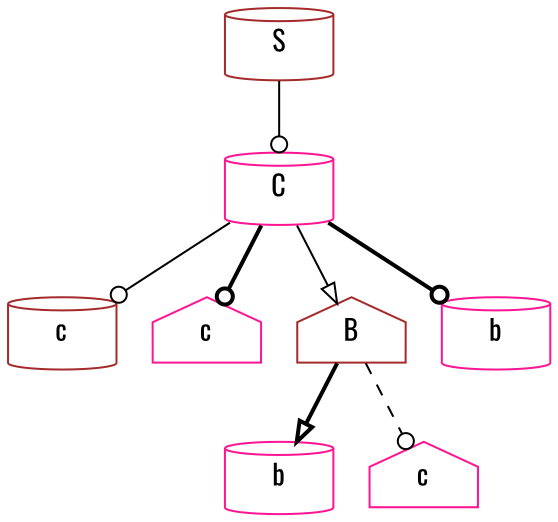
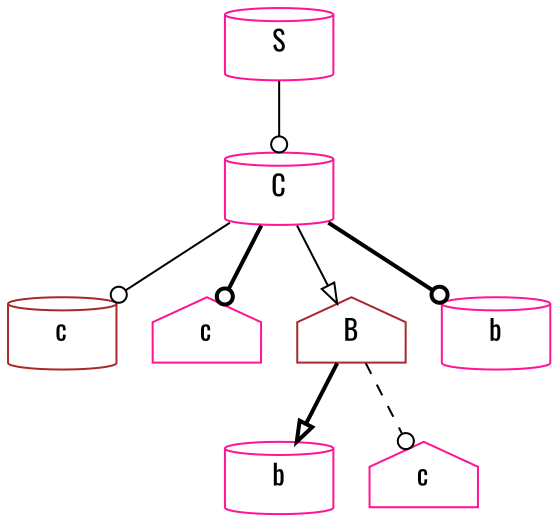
node "S": color brown -> deeppink
